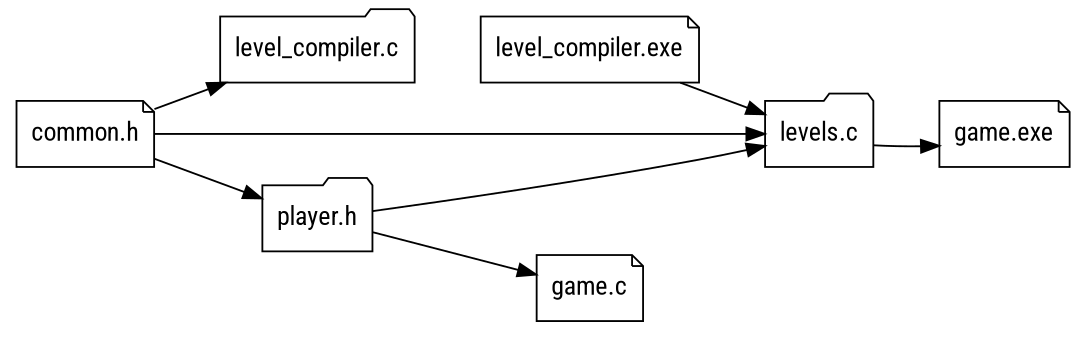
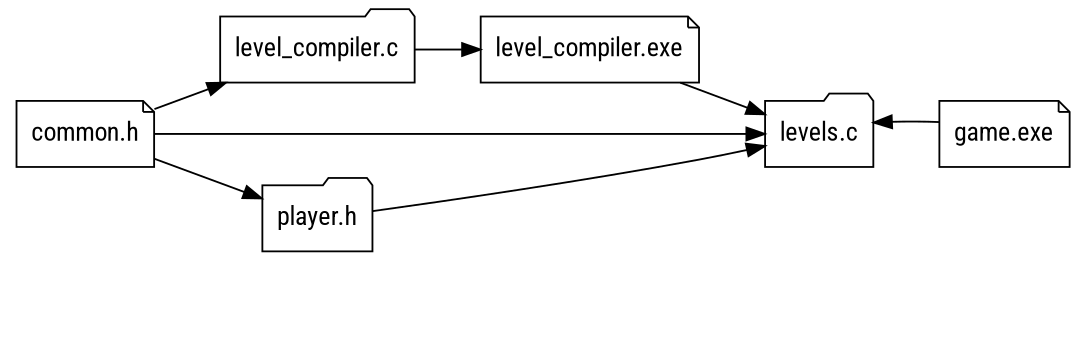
edge "level_compiler.c" -> "level_compiler.exe": added
edge "levels.c" -> "game.exe": reversed
node "game.c": removed
